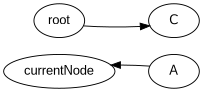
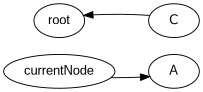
edge "root" -> "C": reversed
edge "A" -> "currentNode": reversed
